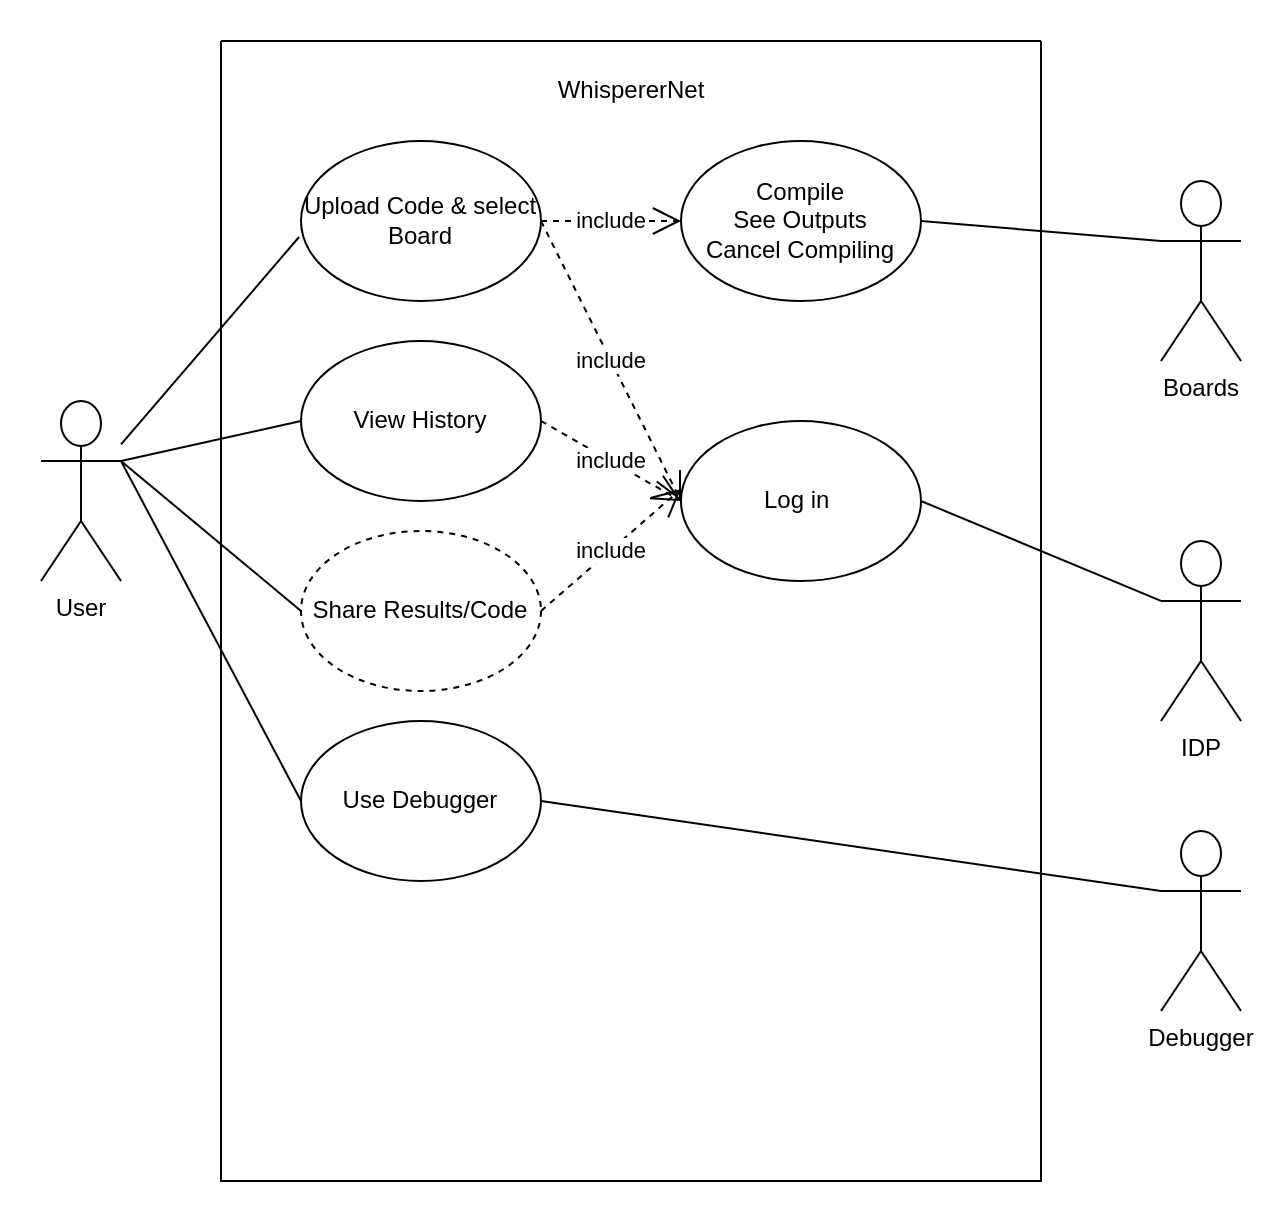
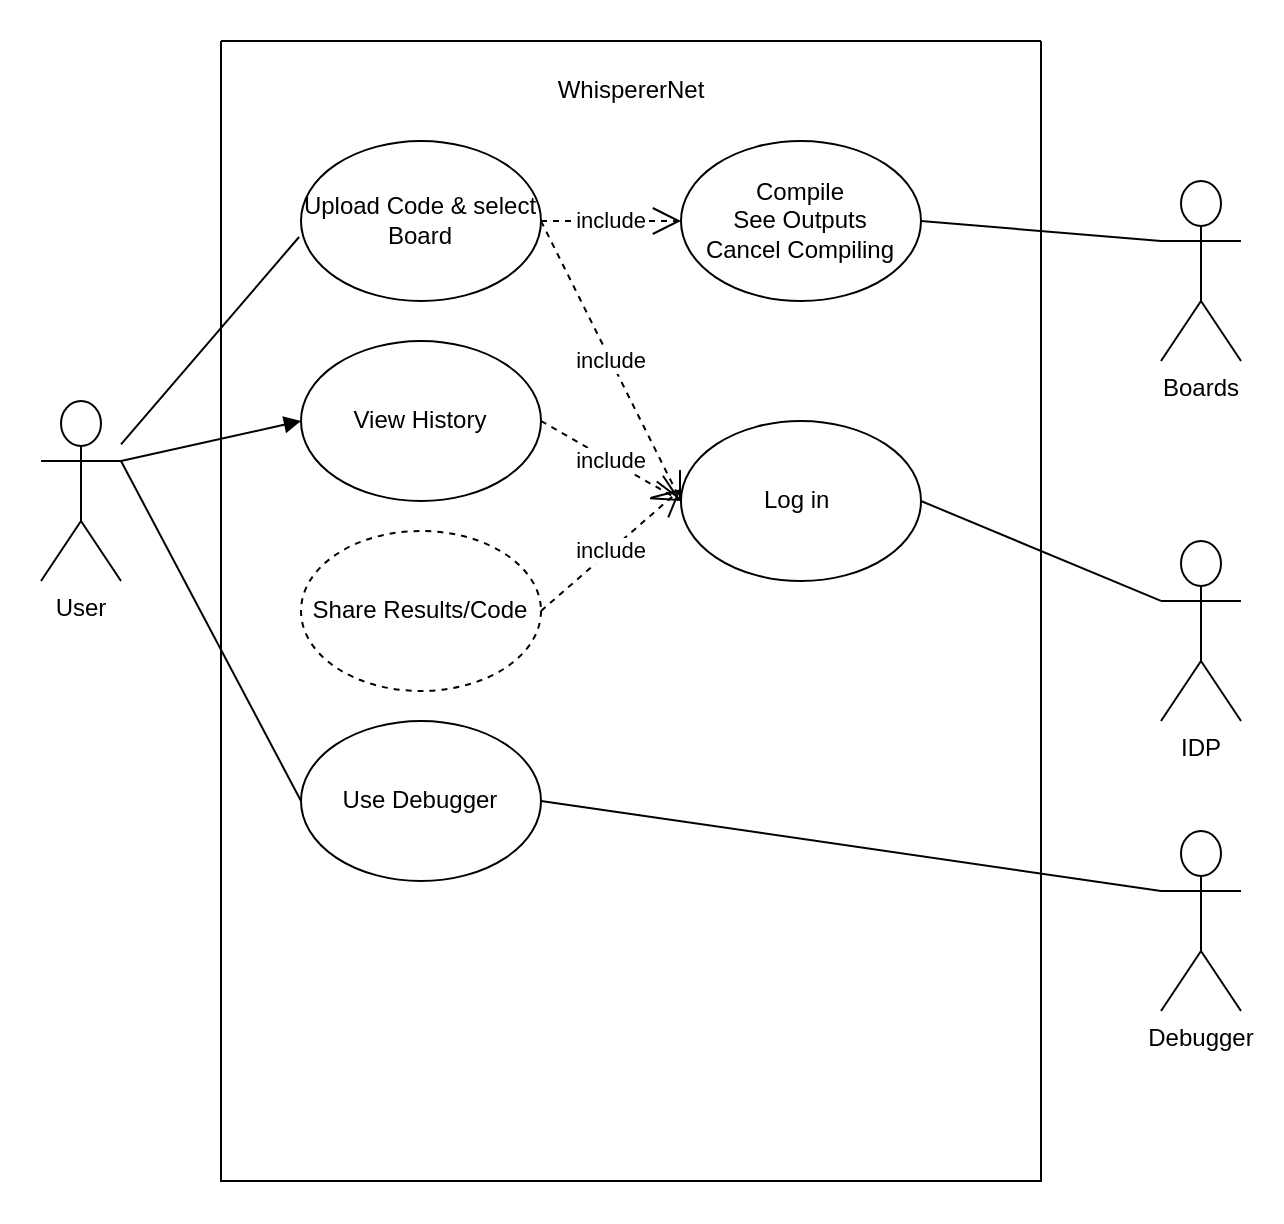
edge "View History" -- "User": arrowhead none -> block
edge "User" -- "Share Results/Code": removed
